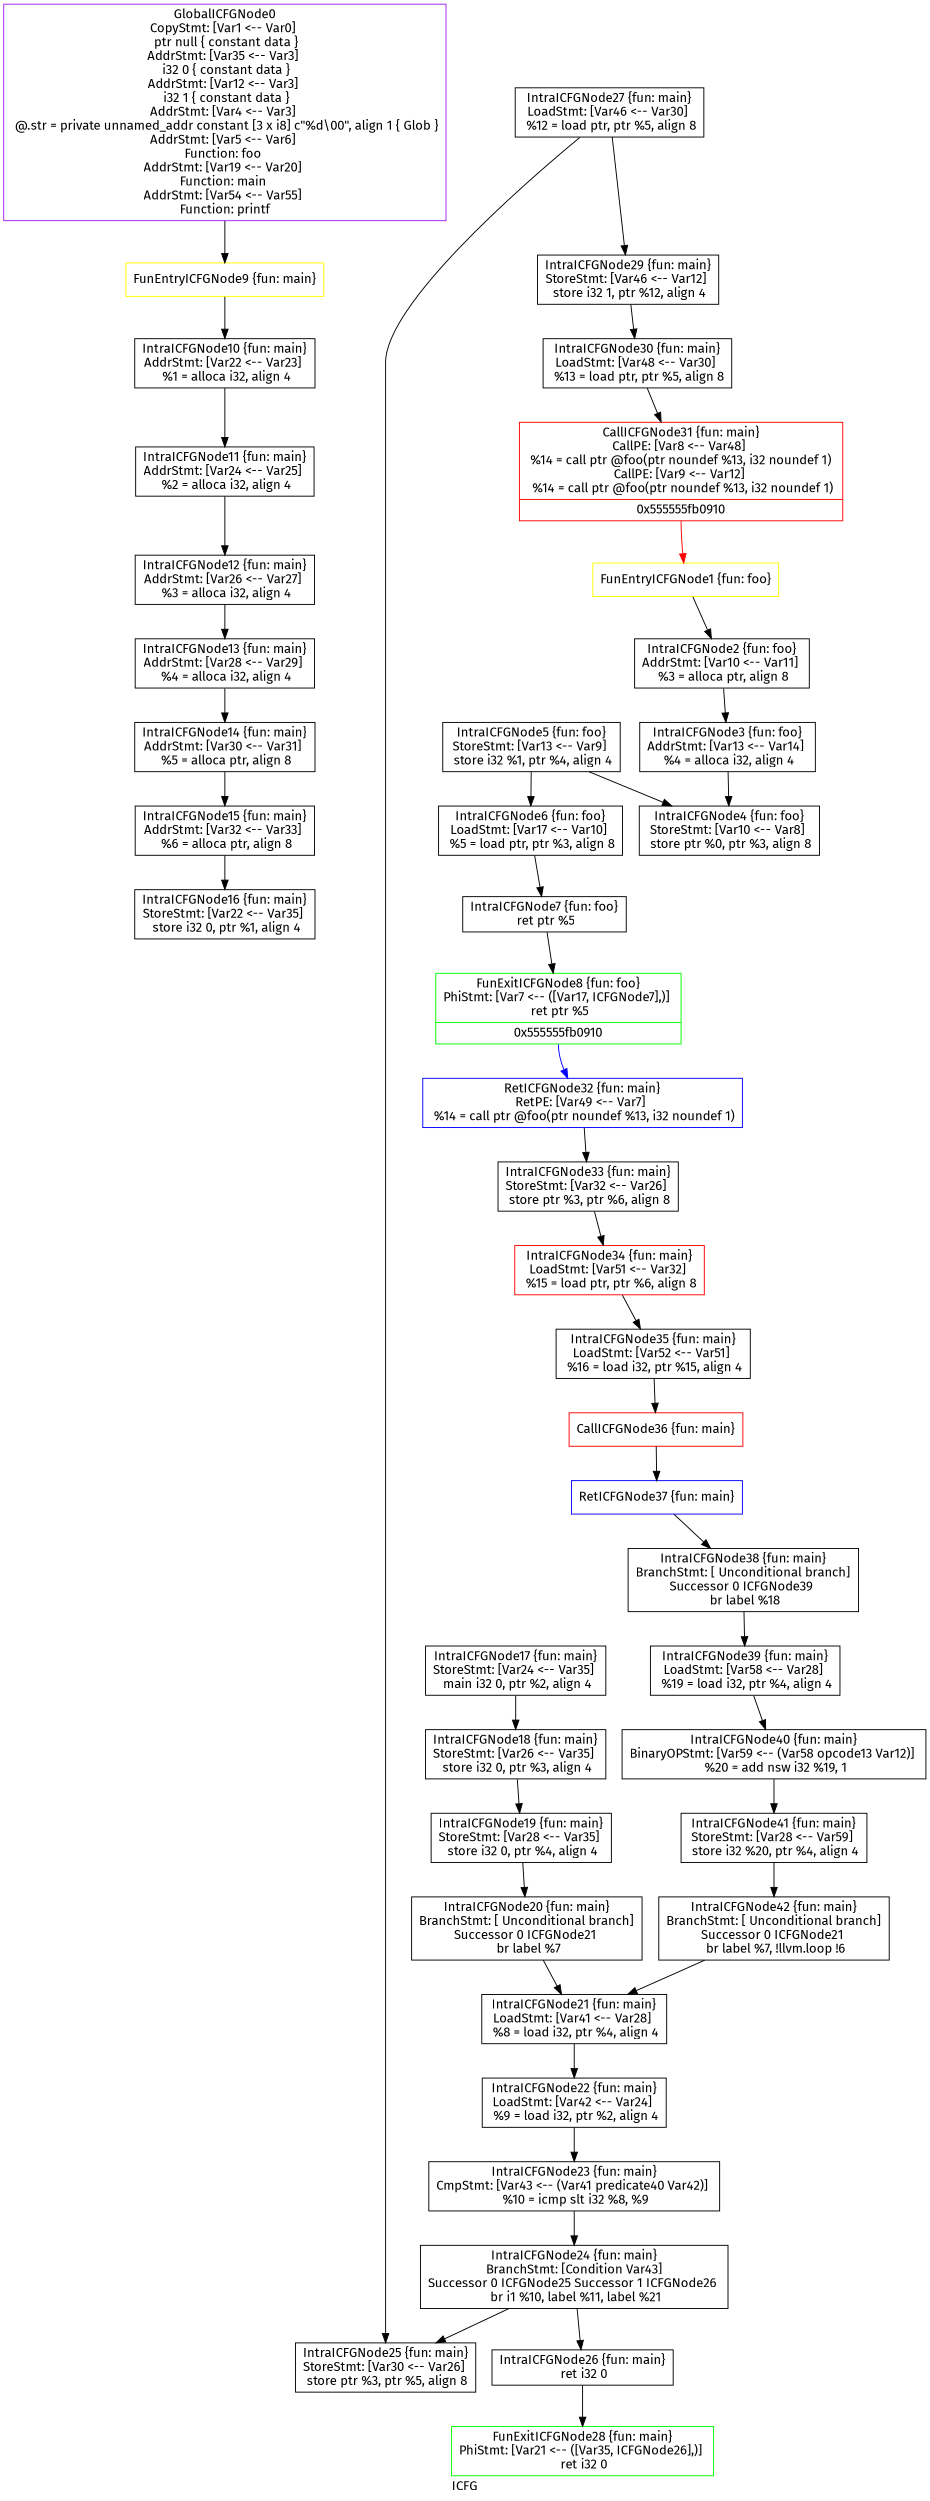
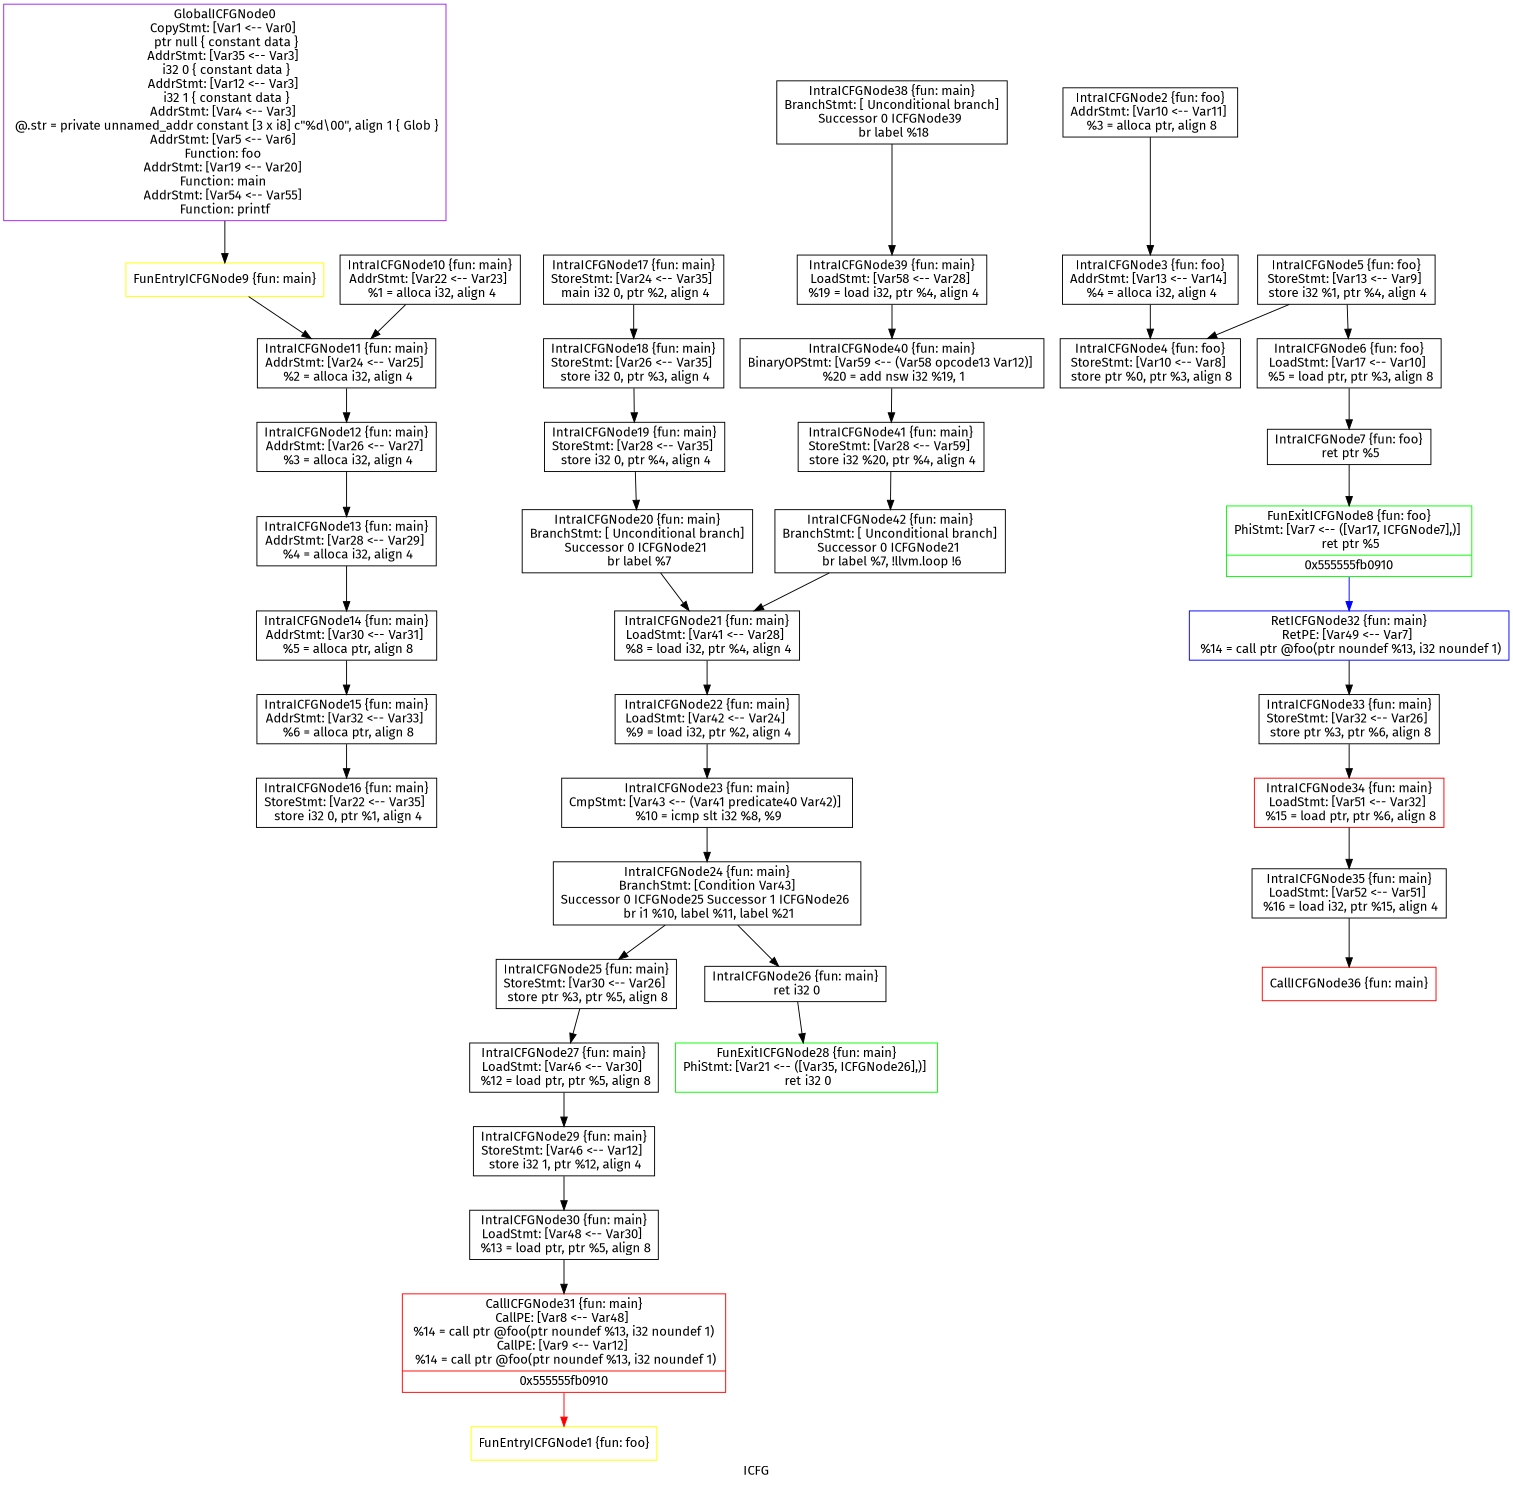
edge "FunEntryICFGNode9 {fun: main}" -> "IntraICFGNode10 {fun: main}": now "FunEntryICFGNode9 {fun: main}" -> "IntraICFGNode11 {fun: main}"
edge "FunEntryICFGNode1 {fun: foo}" -> "IntraICFGNode2 {fun: foo}": removed
edge "IntraICFGNode27 {fun: main}" -> "IntraICFGNode25 {fun: main}": reversed
node "RetICFGNode37 {fun: main}": removed
